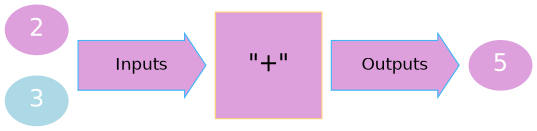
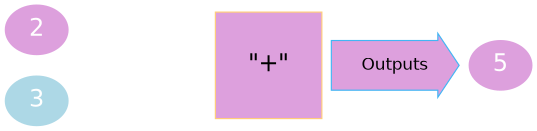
node "Inputs": removed
